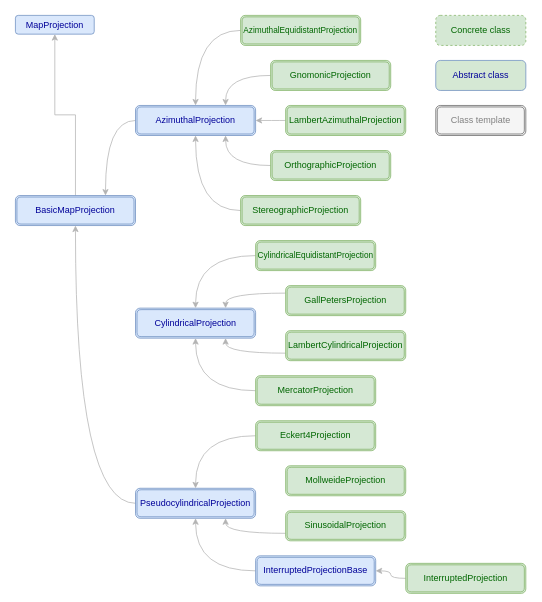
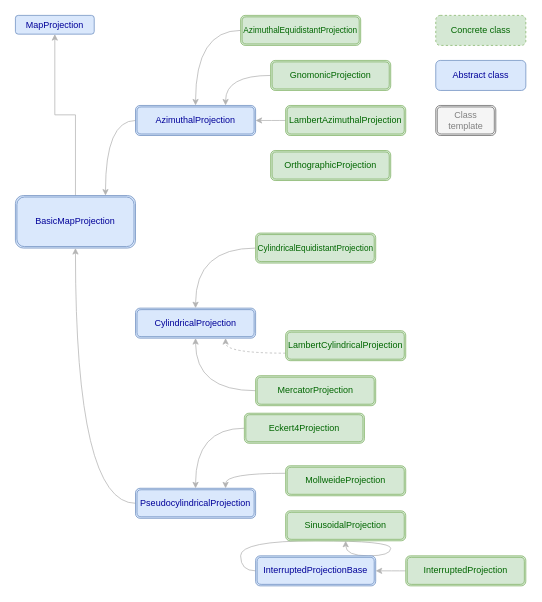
node "Abstract class": fillcolor #d5e8d4 -> #dae8fc
node "Class template": size 90x30 -> 60x30
edge "OrthographicProjection" -> "AzimuthalProjection": removed
node "BasicMapProjection": size 120x30 -> 120x53
edge "StereographicProjection" -> "AzimuthalProjection": removed
node "StereographicProjection": removed
node "CylindricalEquidistantProjection": moved (315, 255) -> (315, 248)
edge "GallPetersProjection" -> "CylindricalProjection": removed
node "GallPetersProjection": removed
edge "LambertCylindricalProjection" -> "CylindricalProjection": style solid -> dashed
node "Eckert4Projection": moved (315, 435) -> (304, 428)
edge "MollweideProjection" -> "PseudocylindricalProjection": added
edge "SinusoidalProjection" -> "PseudocylindricalProjection": removed
edge "InterruptedProjectionBase" -> "PseudocylindricalProjection": now "InterruptedProjectionBase" -> "SinusoidalProjection"
node "InterruptedProjection": moved (465, 578) -> (465, 570)
